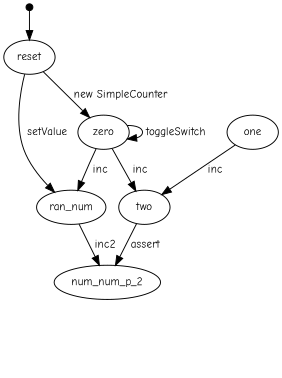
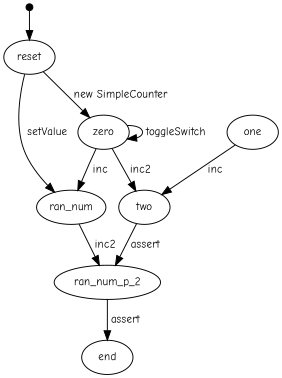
edge "zero" -> "two": label " inc " -> " inc2 "
node "num_num_p_2": label "num_num_p_2" -> "ran_num_p_2"
node "end": added
